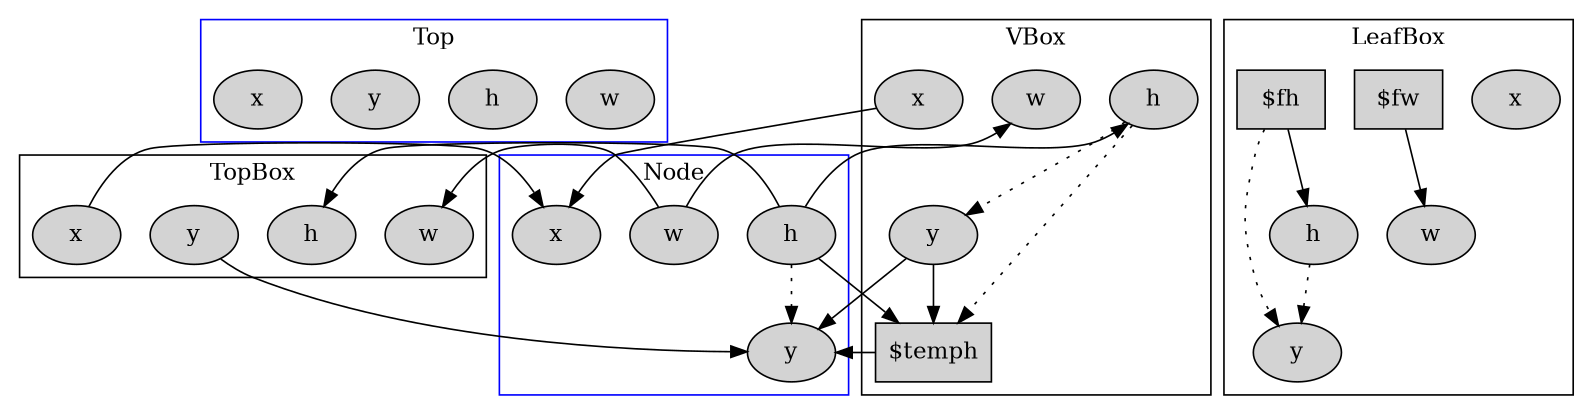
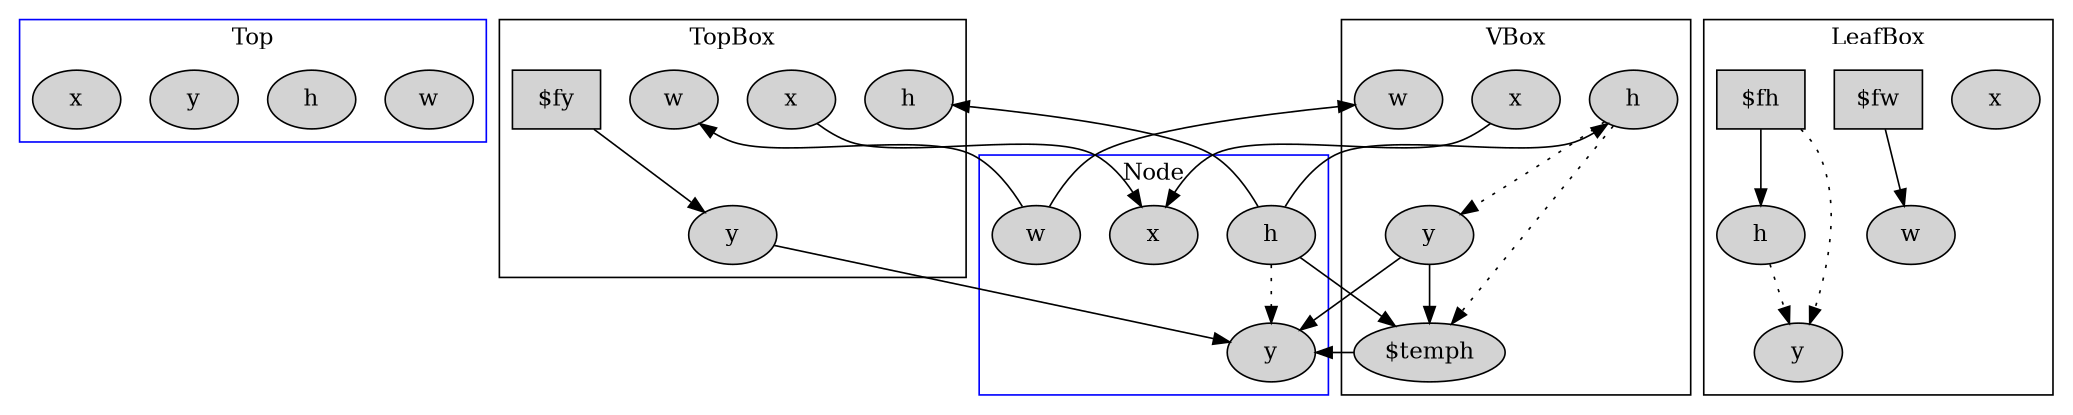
node "$fy": added
node "$temph": shape box -> ellipse
